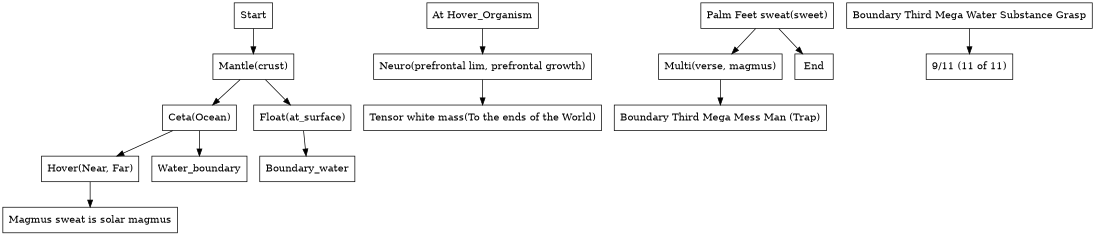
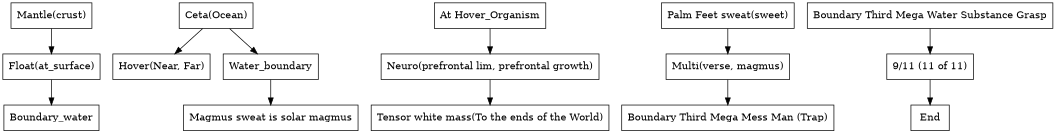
node "Start": removed
edge "Palm Feet sweat(sweet)" -> "End": now "9/11 (11 of 11)" -> "End"
edge "Mantle(crust)" -> "Ceta(Ocean)": removed
edge "Hover(Near, Far)" -> "Magmus sweat is solar magmus": now "Water_boundary" -> "Magmus sweat is solar magmus"
